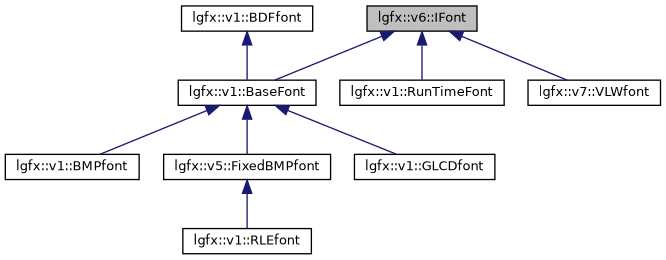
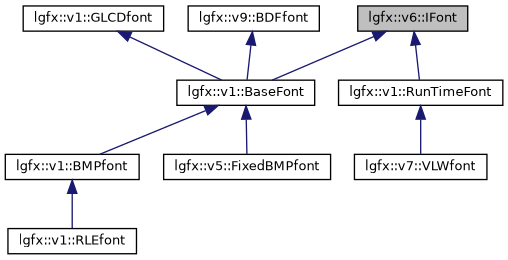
node "lgfx::v1::BDFfont": label "lgfx::v1::BDFfont" -> "lgfx::v9::BDFfont"
edge "lgfx::v7::VLWfont" -> "lgfx::v6::IFont": now "lgfx::v7::VLWfont" -> "lgfx::v1::RunTimeFont"
edge "lgfx::v1::GLCDfont" -> "lgfx::v1::BaseFont": reversed
edge "lgfx::v1::RLEfont" -> "lgfx::v5::FixedBMPfont": now "lgfx::v1::RLEfont" -> "lgfx::v1::BMPfont"
